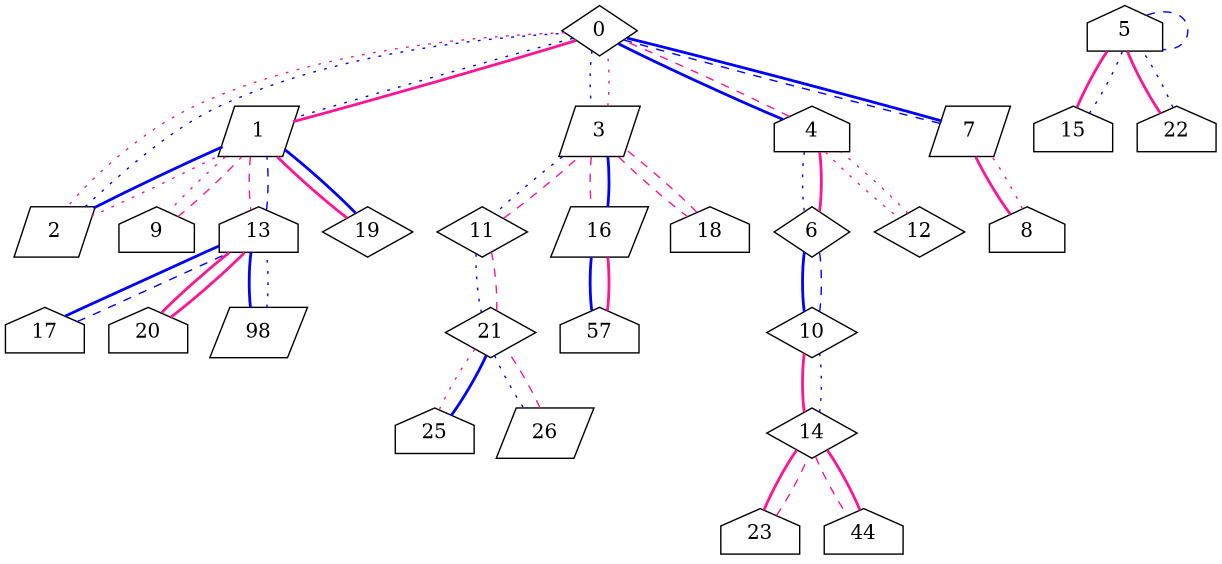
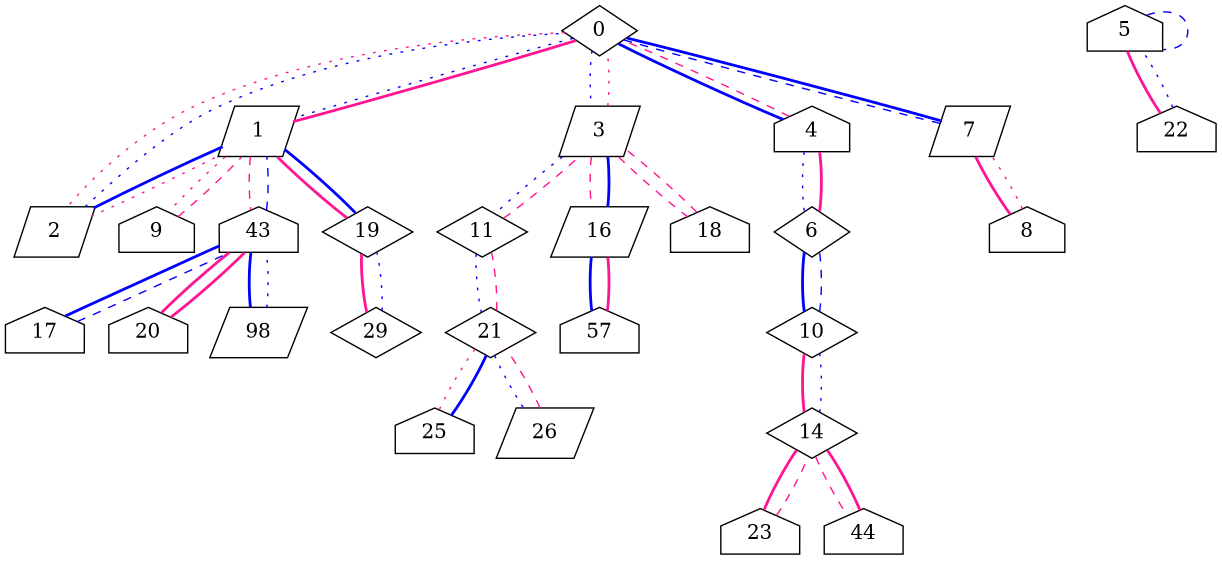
node "15": removed
node "13": label "13" -> "43"
node "12": removed
node "29": added
